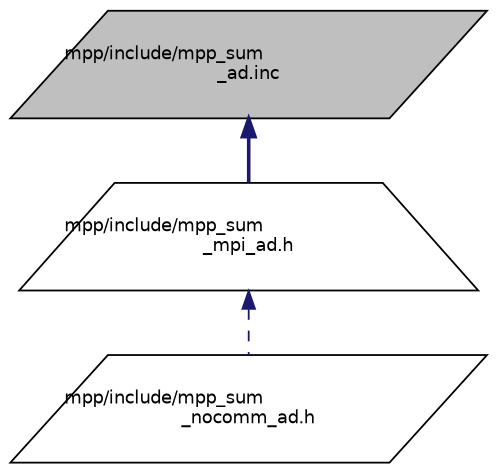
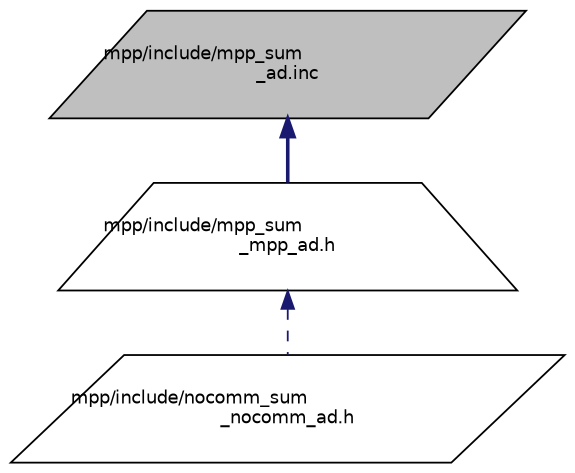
node "mpp/include/mpp_sum _mpi_ad.h": label "mpp/include/mpp_sum _mpi_ad.h" -> "mpp/include/mpp_sum _mpp_ad.h"
node "mpp/include/mpp_sum _nocomm_ad.h": label "mpp/include/mpp_sum _nocomm_ad.h" -> "mpp/include/nocomm_sum _nocomm_ad.h"
